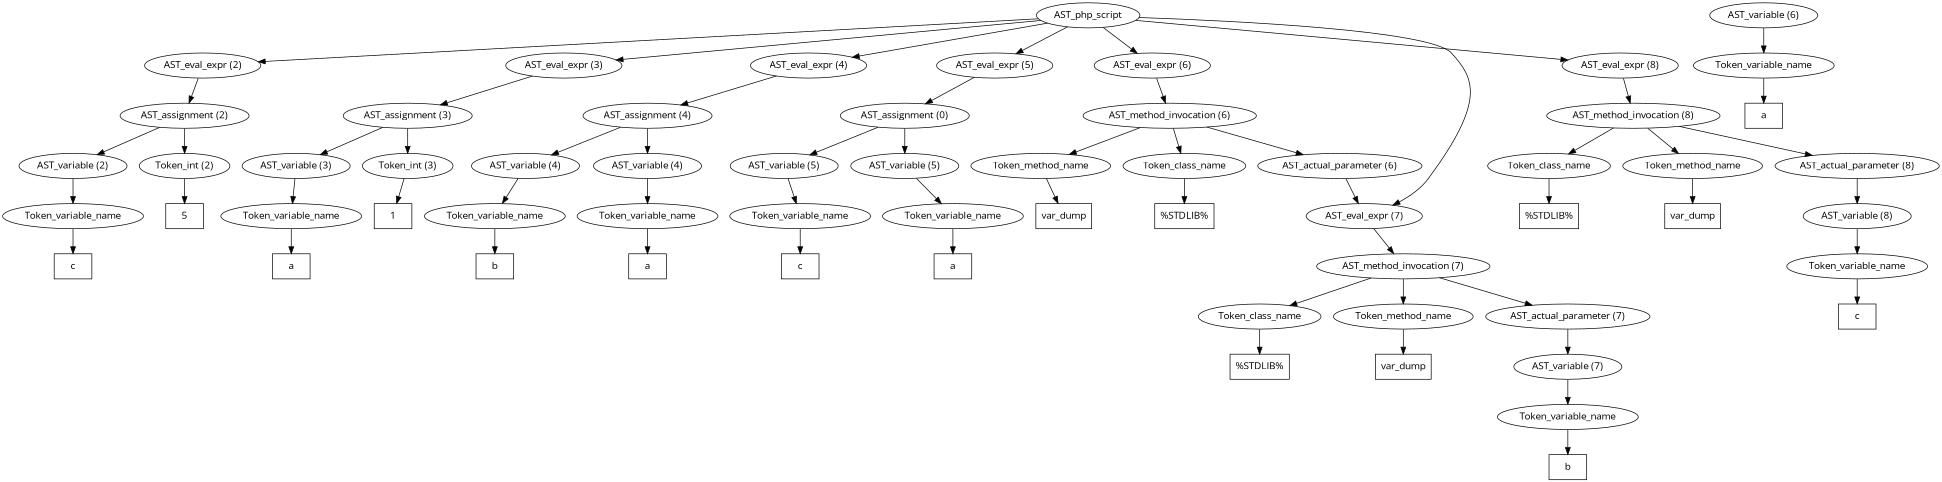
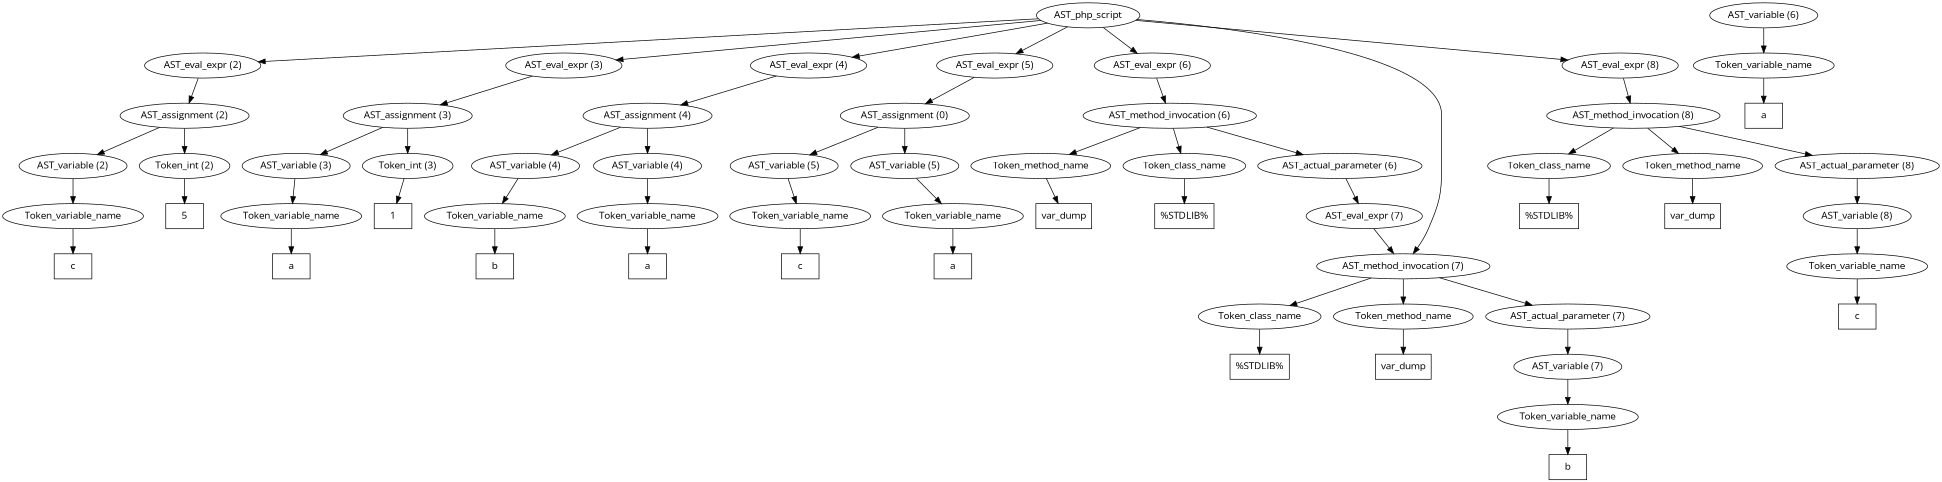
edge "AST_php_script" -> "AST_eval_expr (7)": now "AST_php_script" -> "AST_method_invocation (7)"
